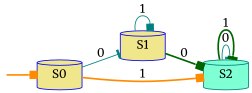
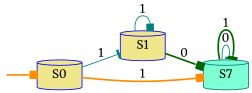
edge "S0" -> "S1": label "0" -> "1"
node "S2": label "S2" -> "S7"
